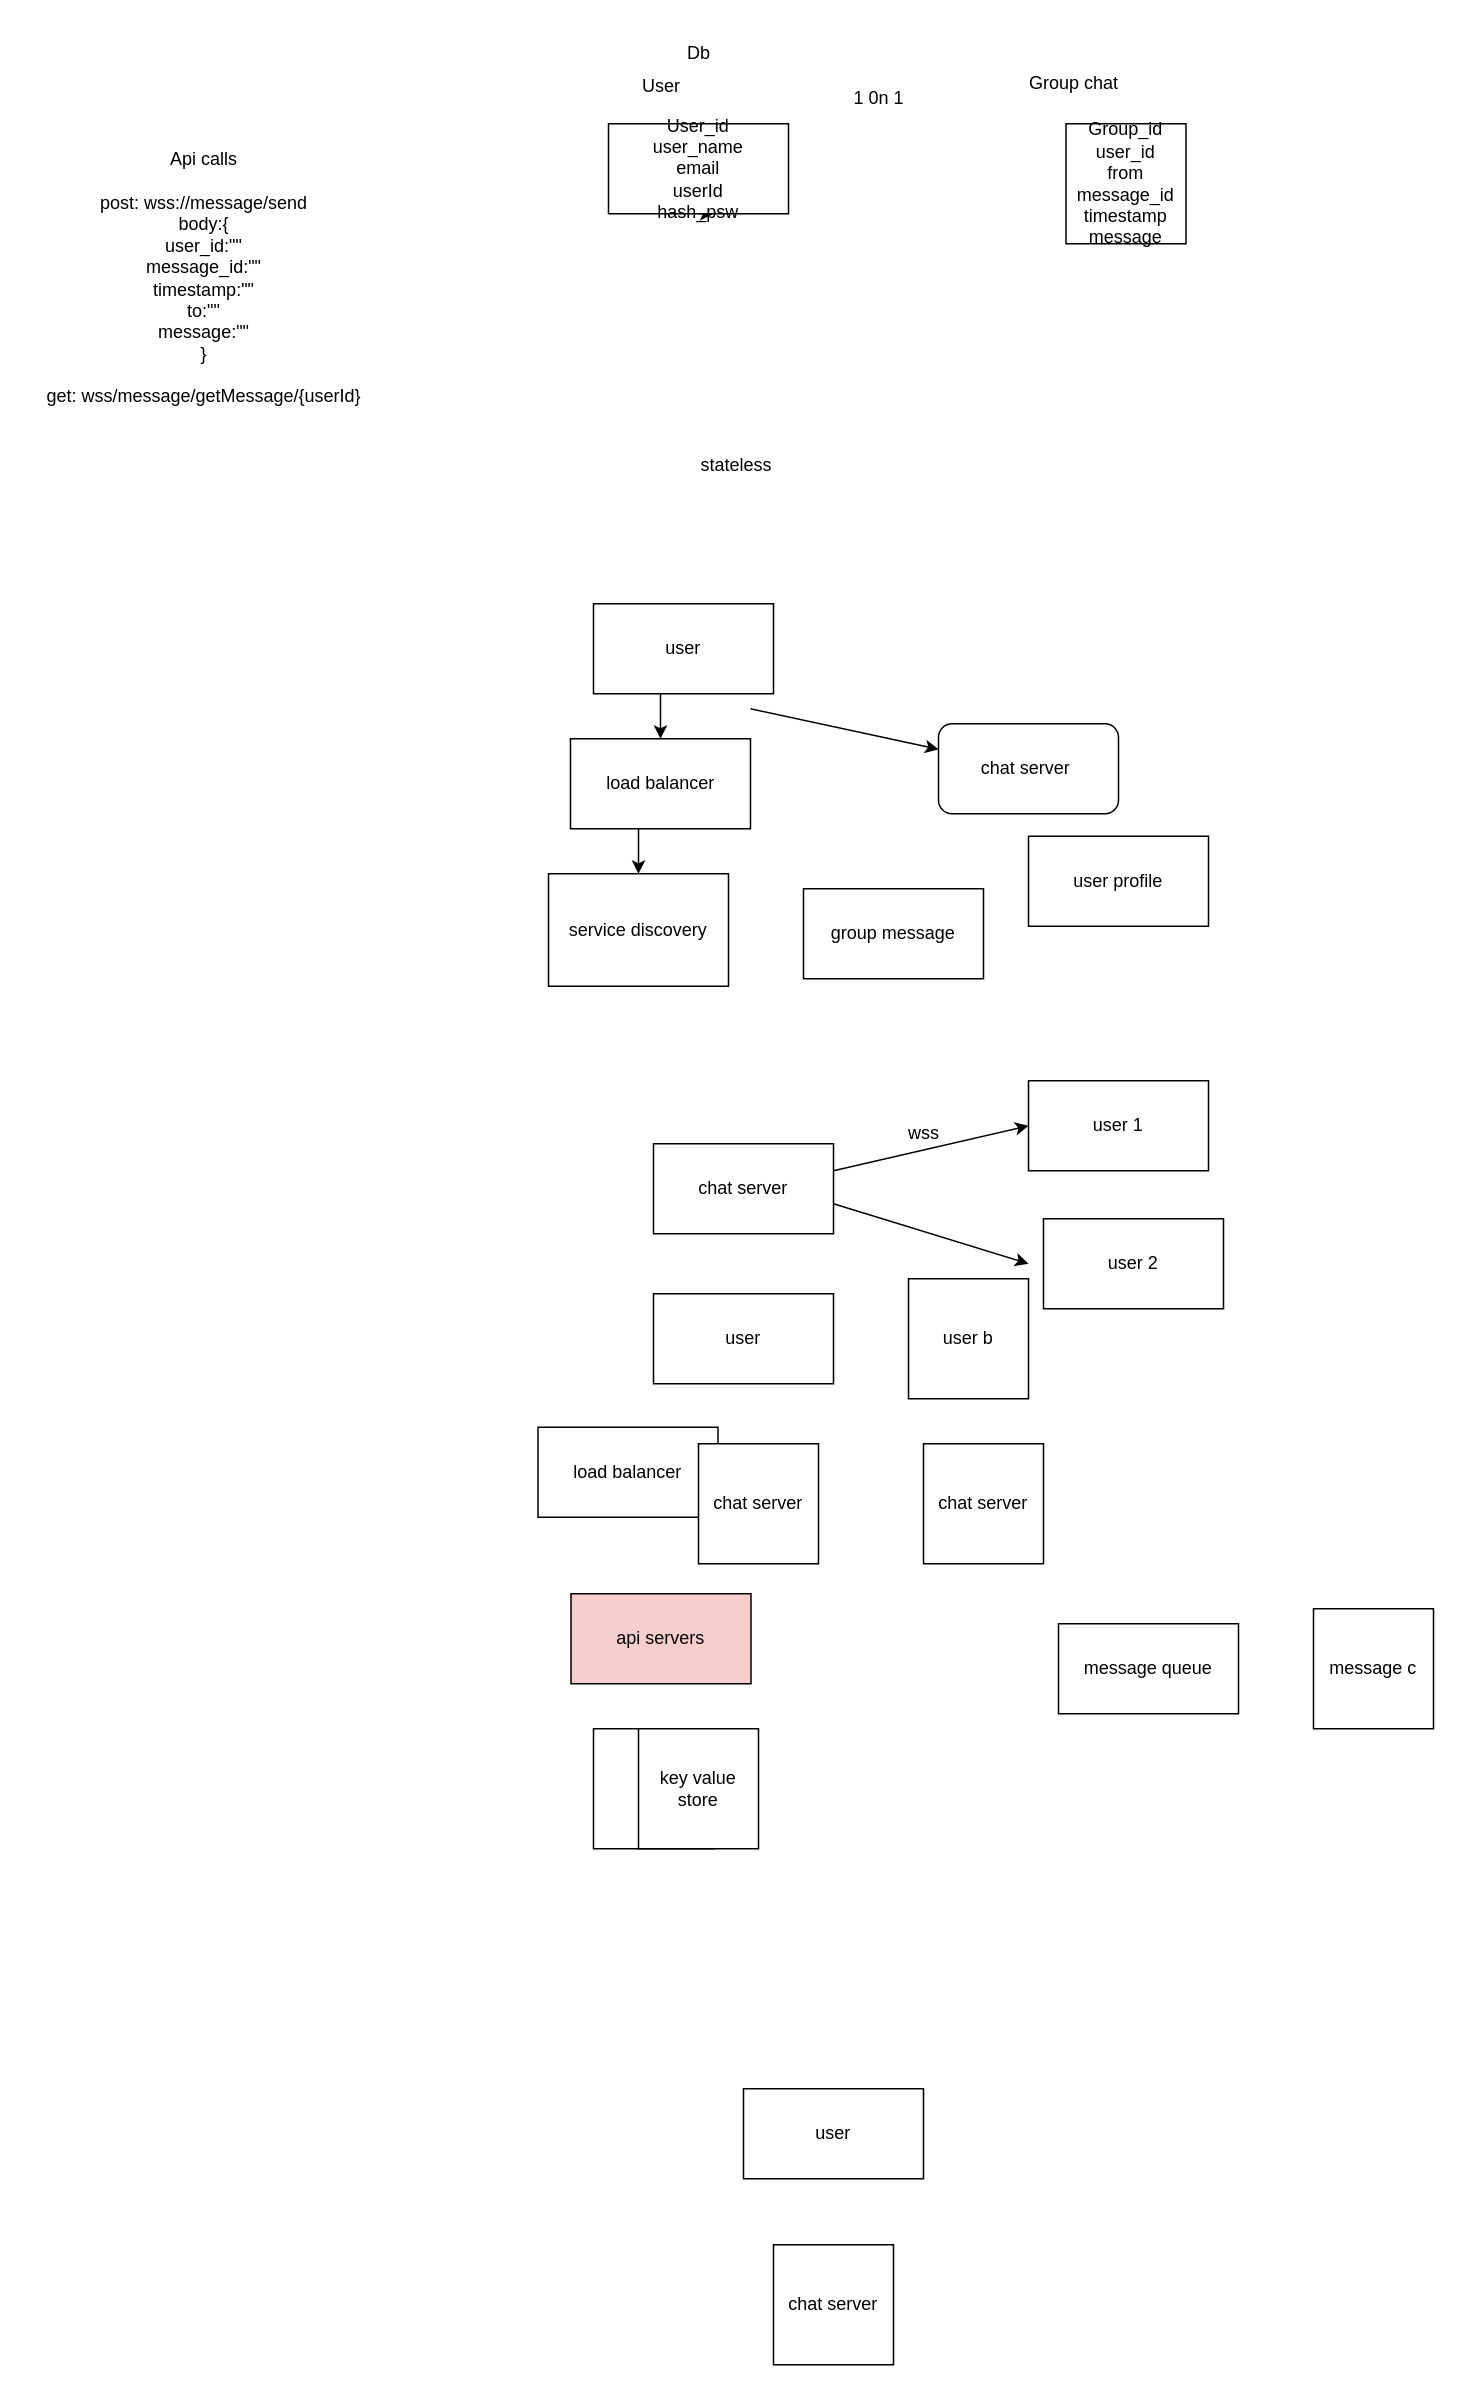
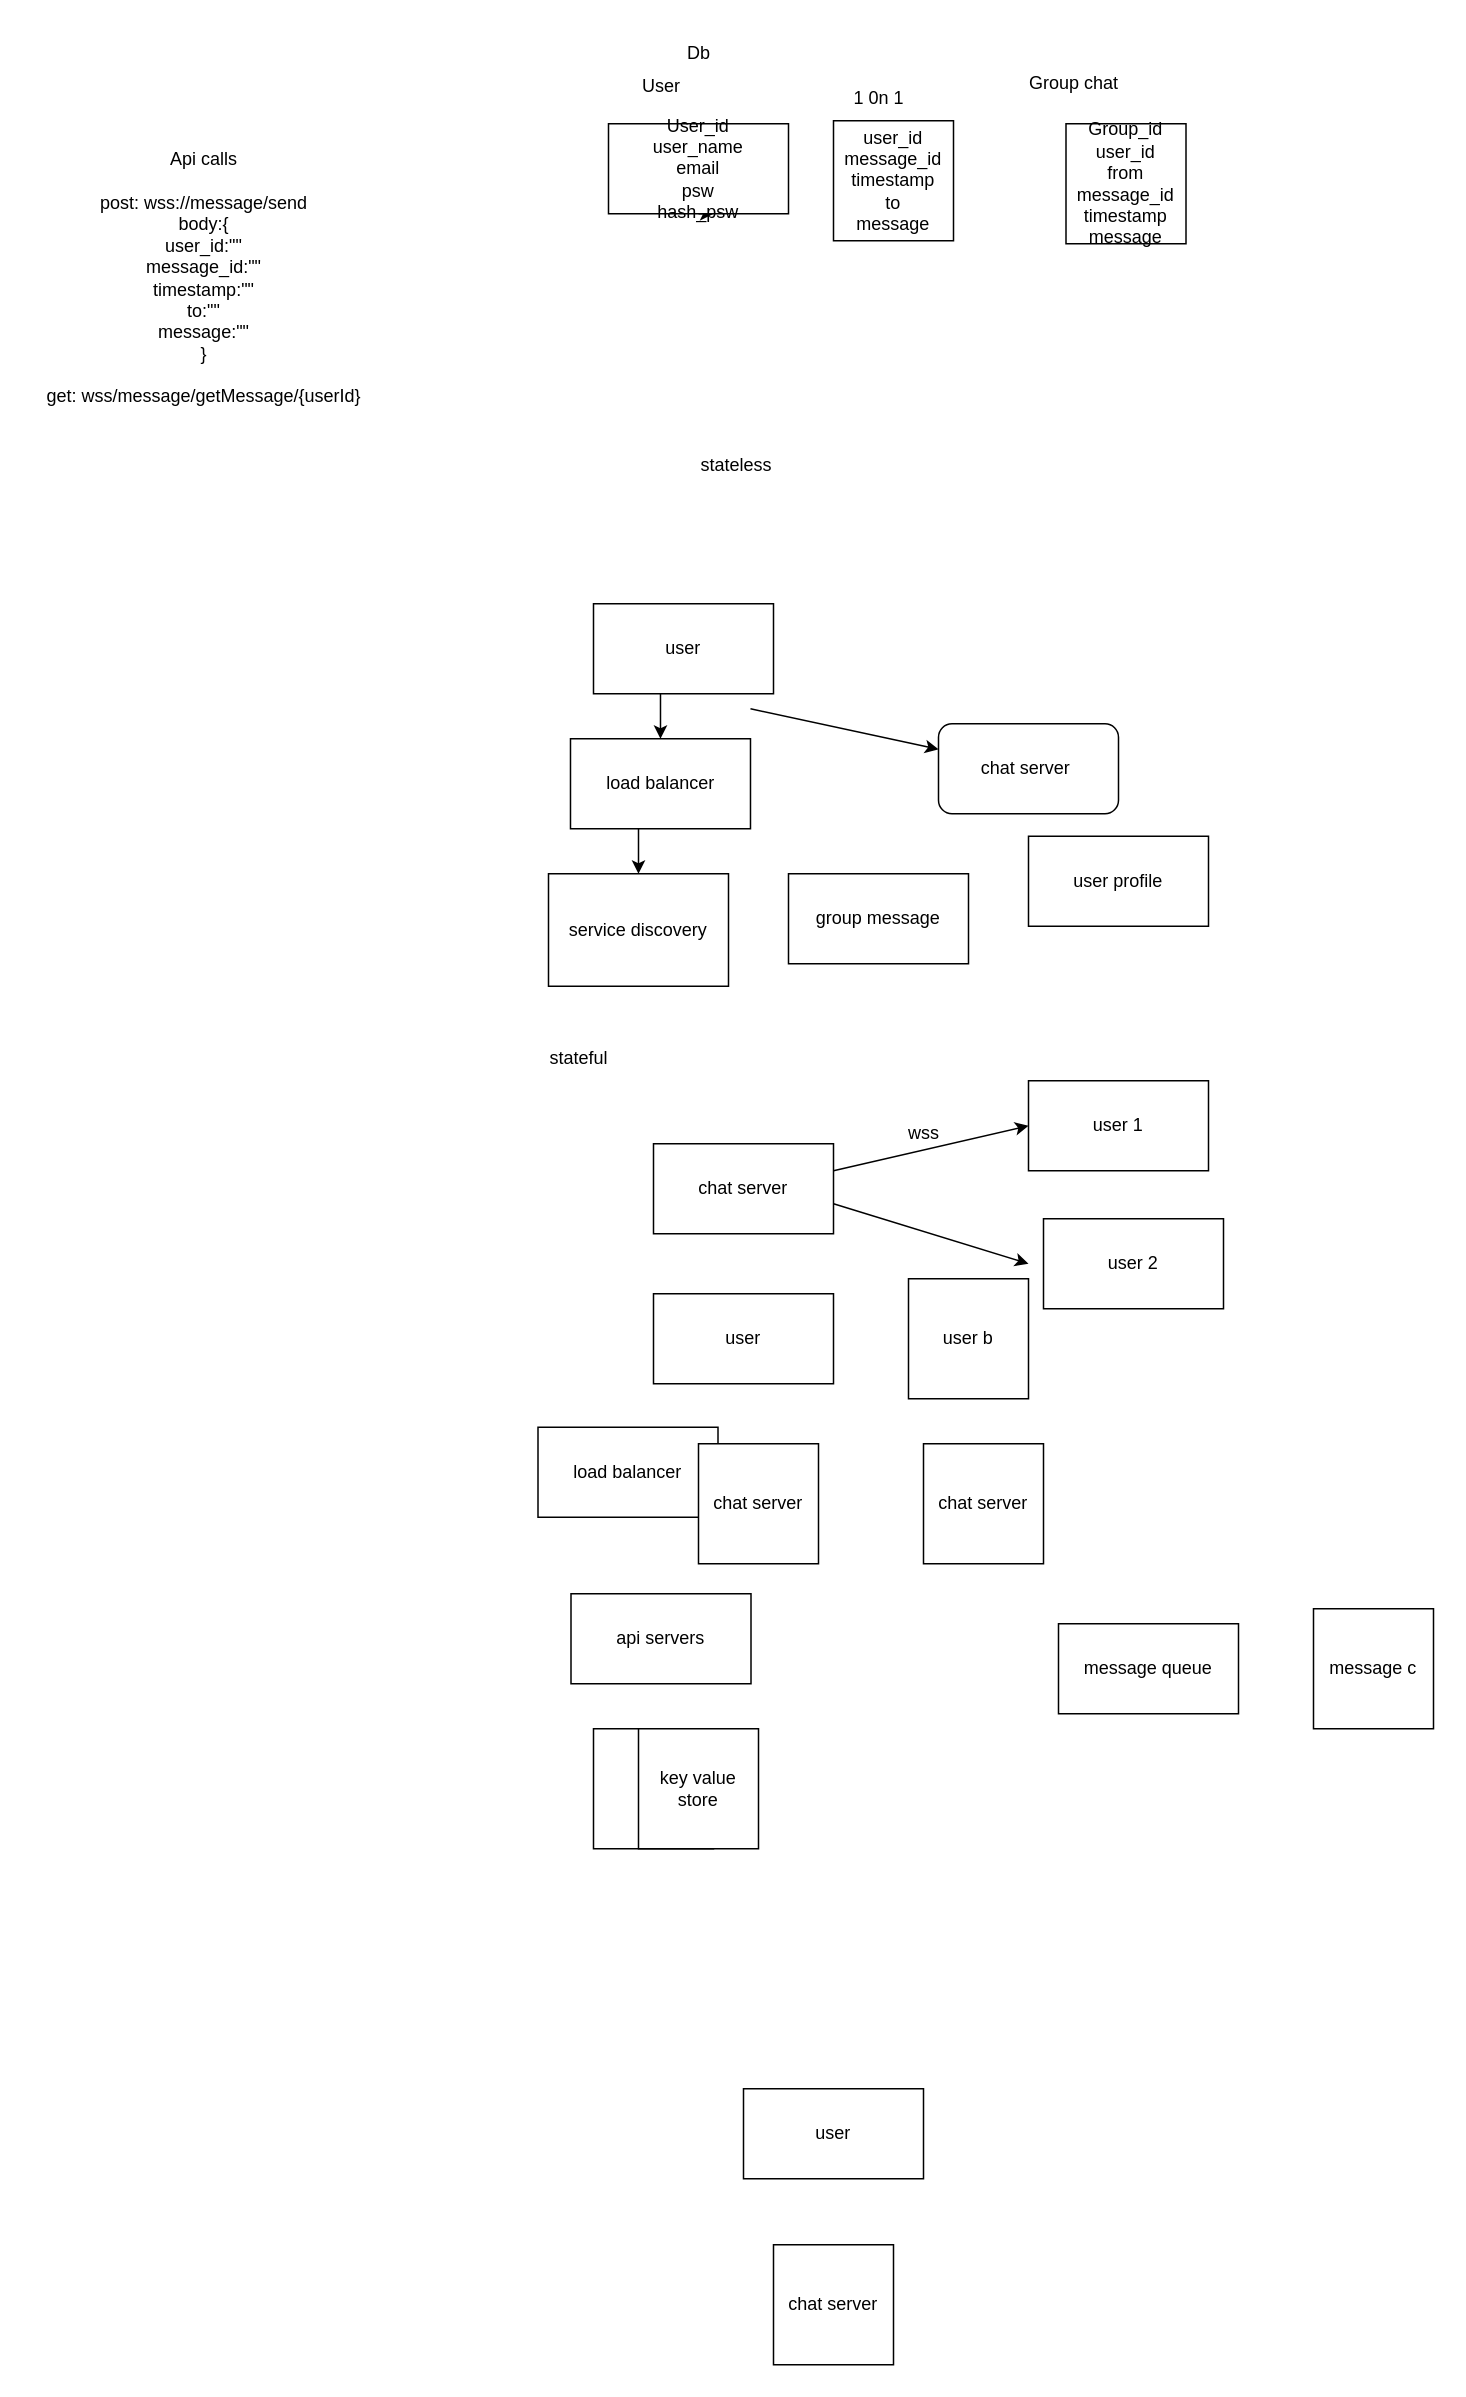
node "User_id user_name email userId hash_psw": label "User_id user_name email userId hash_psw" -> "User_id user_name email psw hash_psw"
node "user_id message_id timestamp to message": added
node "group message": moved (893, 934) -> (878, 919)
node "stateful": added
node "api servers": fillcolor #f8cecc -> #ffffff
